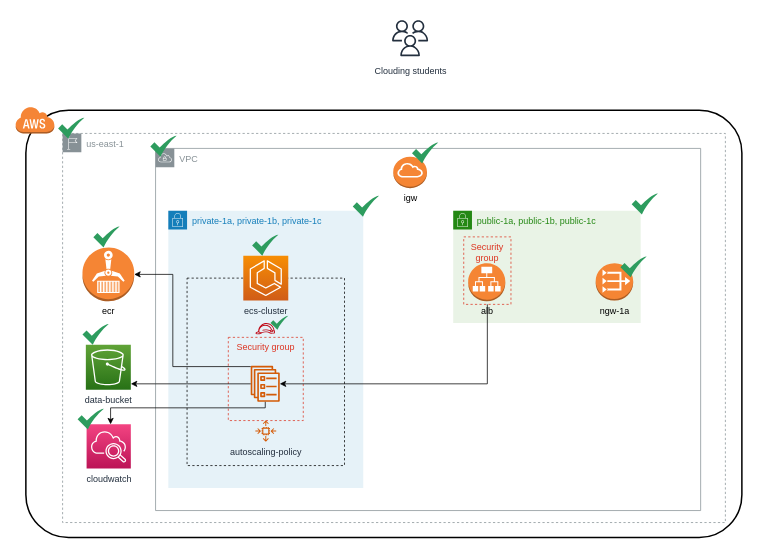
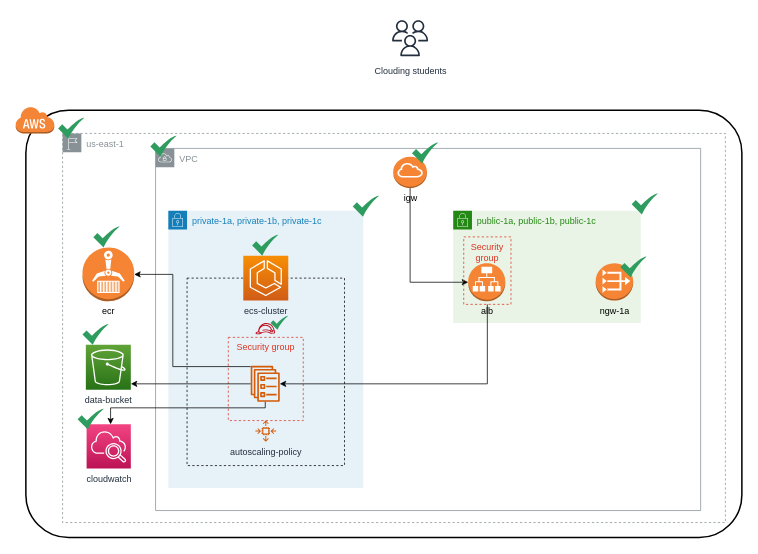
edge "igw" -> "alb": added
